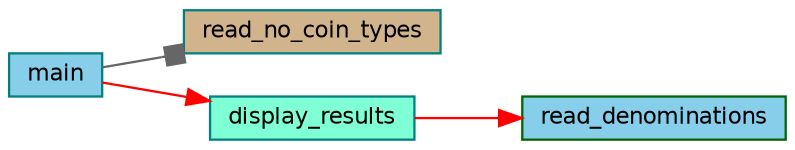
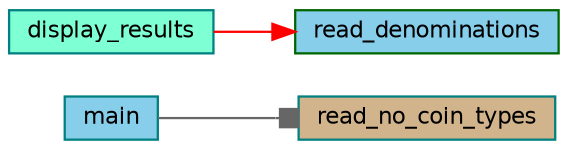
edge "main" -> "display_results": removed
